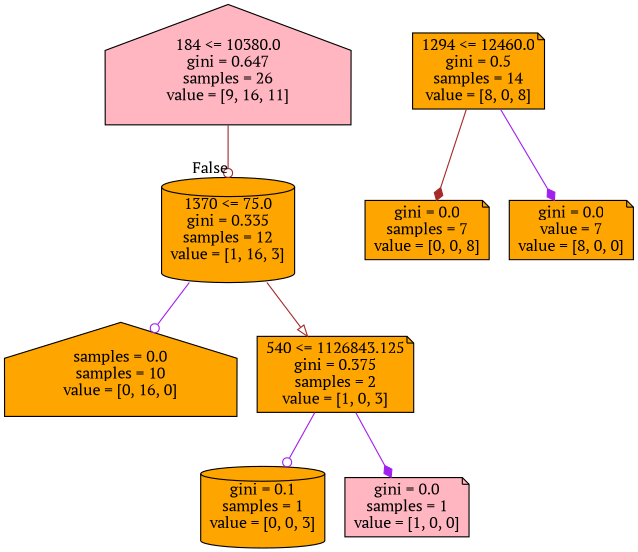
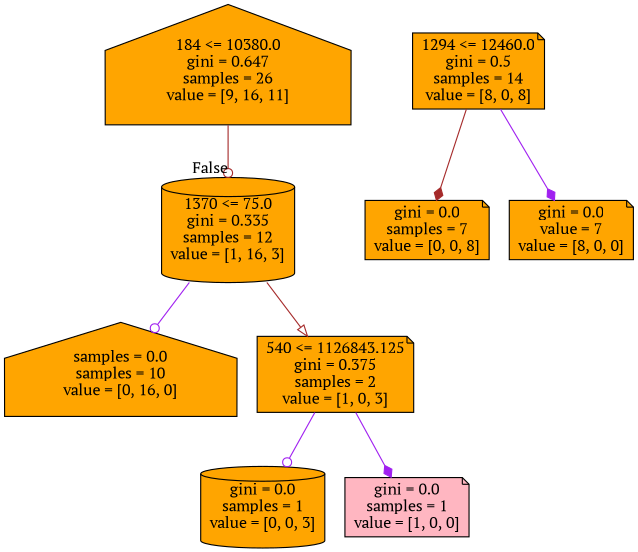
node "184 <= 10380.0 gini = 0.647 samples = 26 value = [9, 16, 11]": fillcolor lightpink -> orange
node "gini = 0.1 samples = 1 value = [0, 0, 3]": label "gini = 0.1 samples = 1 value = [0, 0, 3]" -> "gini = 0.0 samples = 1 value = [0, 0, 3]"
